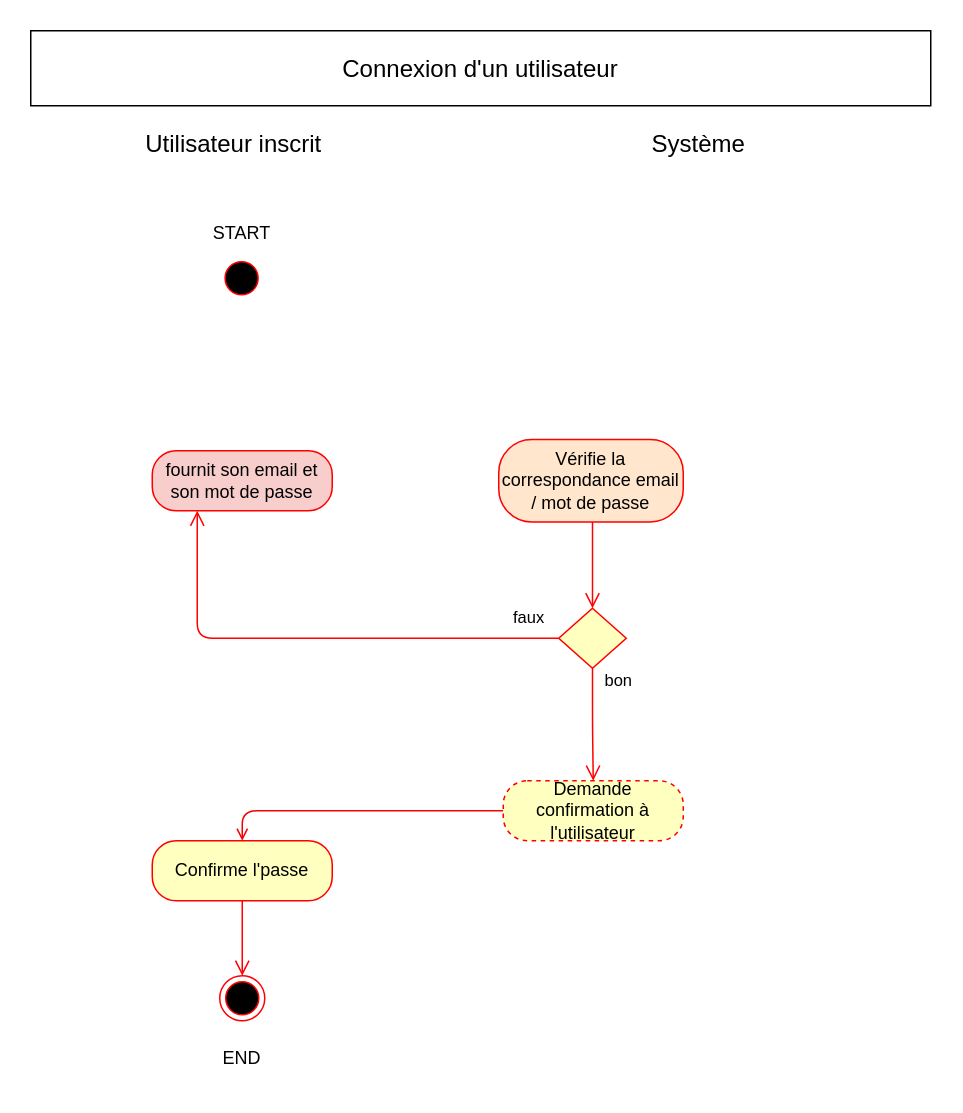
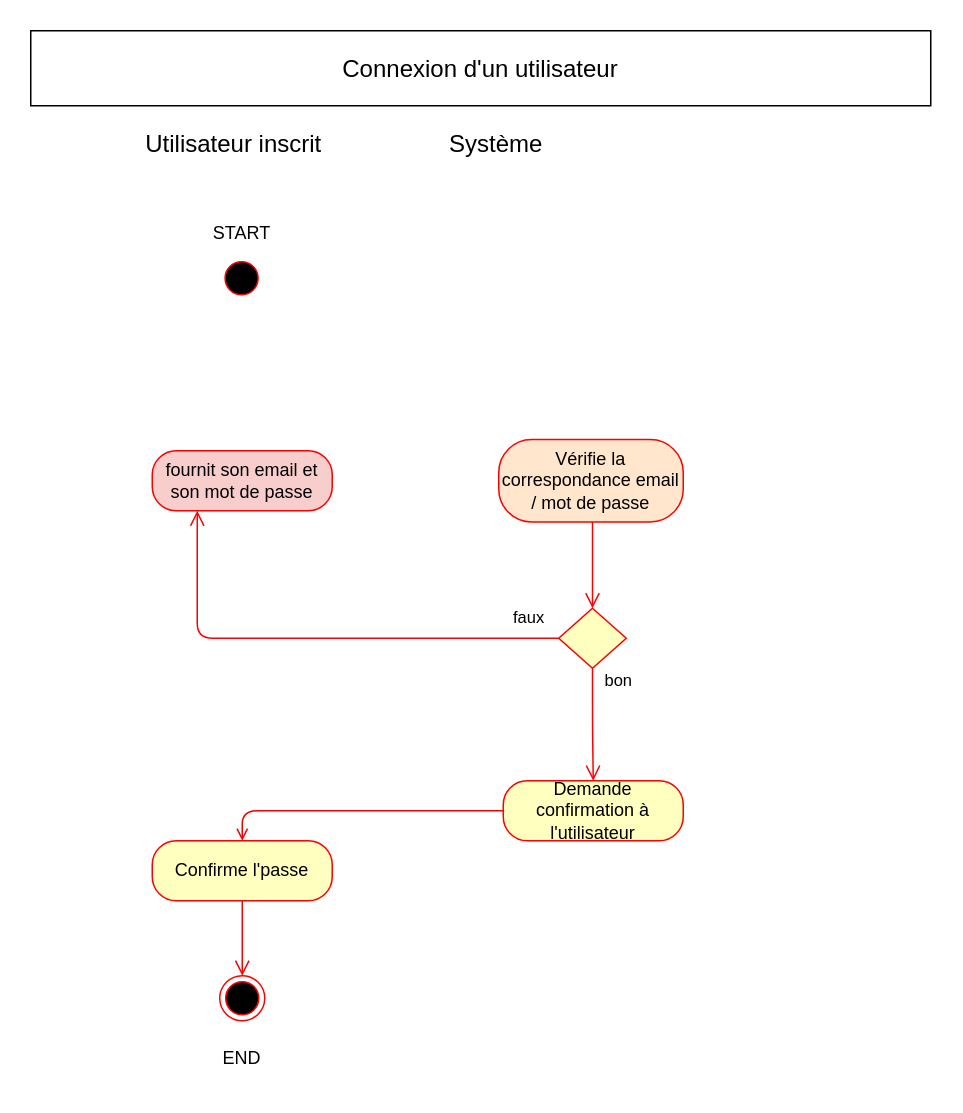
node "Système": moved (698, 143) -> (496, 143)
node "Demande confirmation à l'utilisateur": style dashed -> solid
